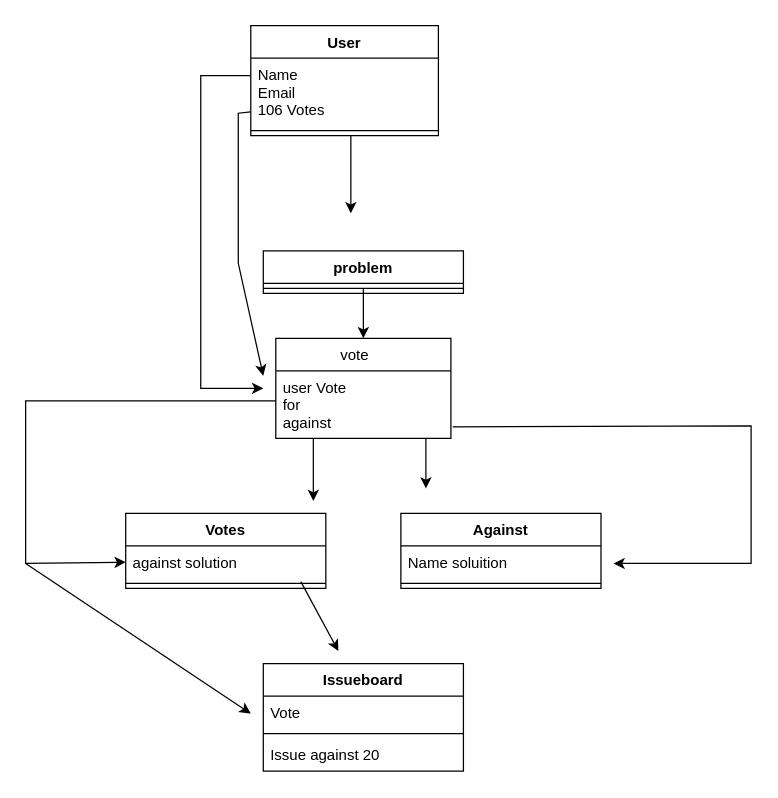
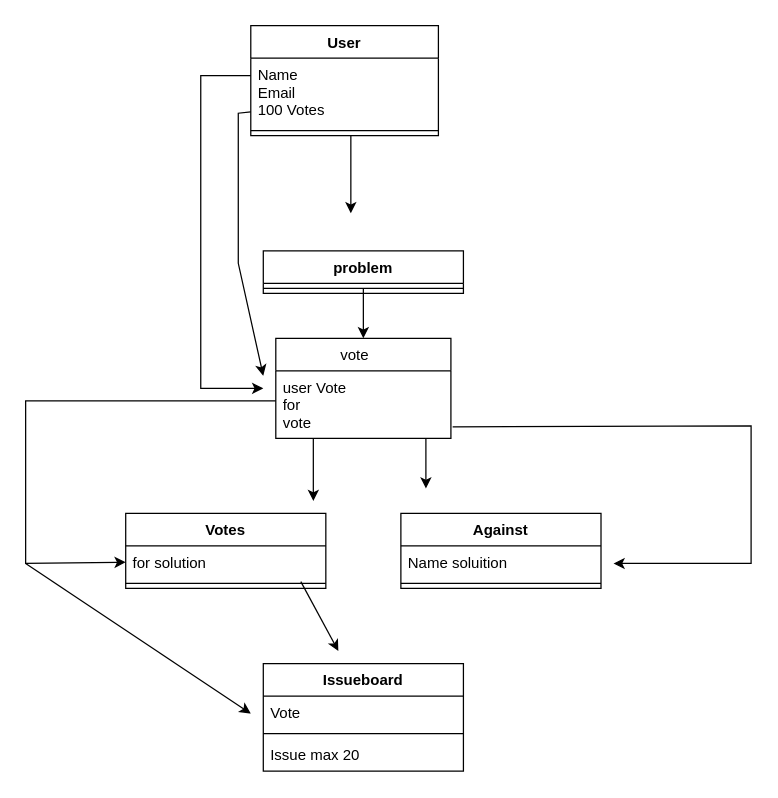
node "Name Email 106 Votes": label "Name Email 106 Votes" -> "Name Email 100 Votes"
node "user Vote for against": label "user Vote for against" -> "user Vote for vote"
node "against solution": label "against solution" -> "for solution"
node "Issue against 20": label "Issue against 20" -> "Issue max 20"
